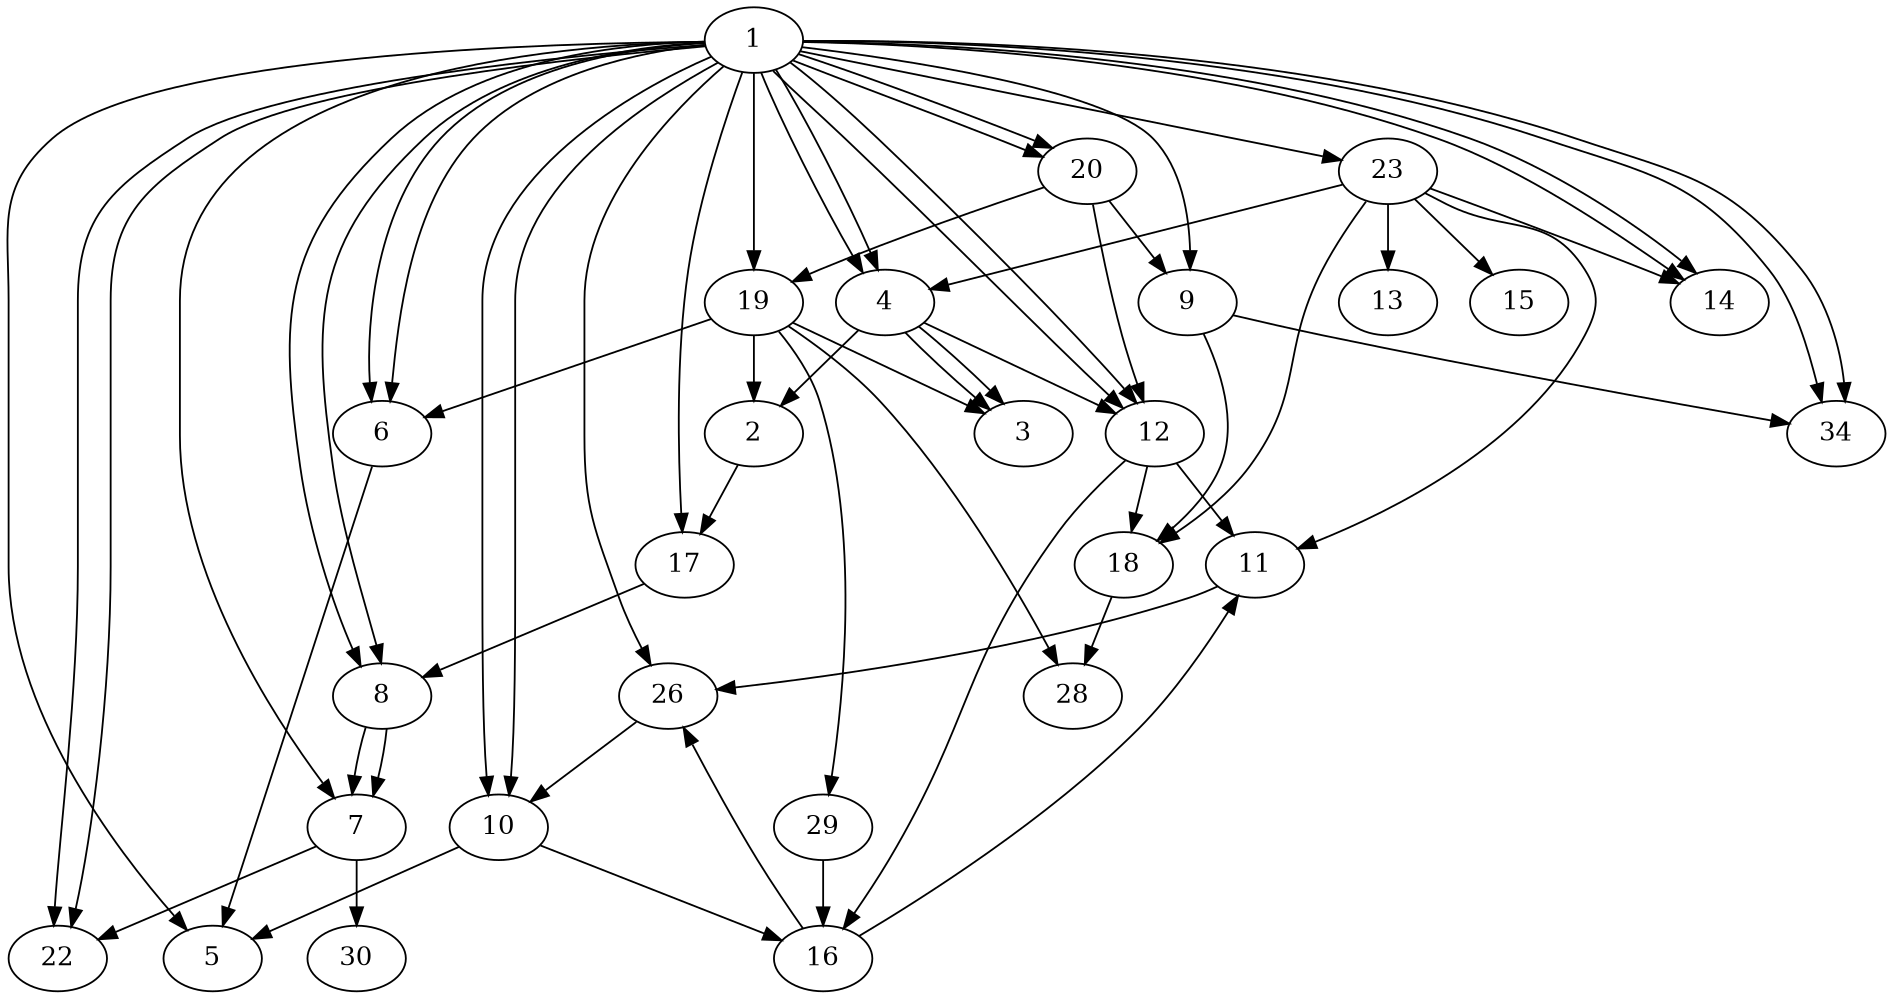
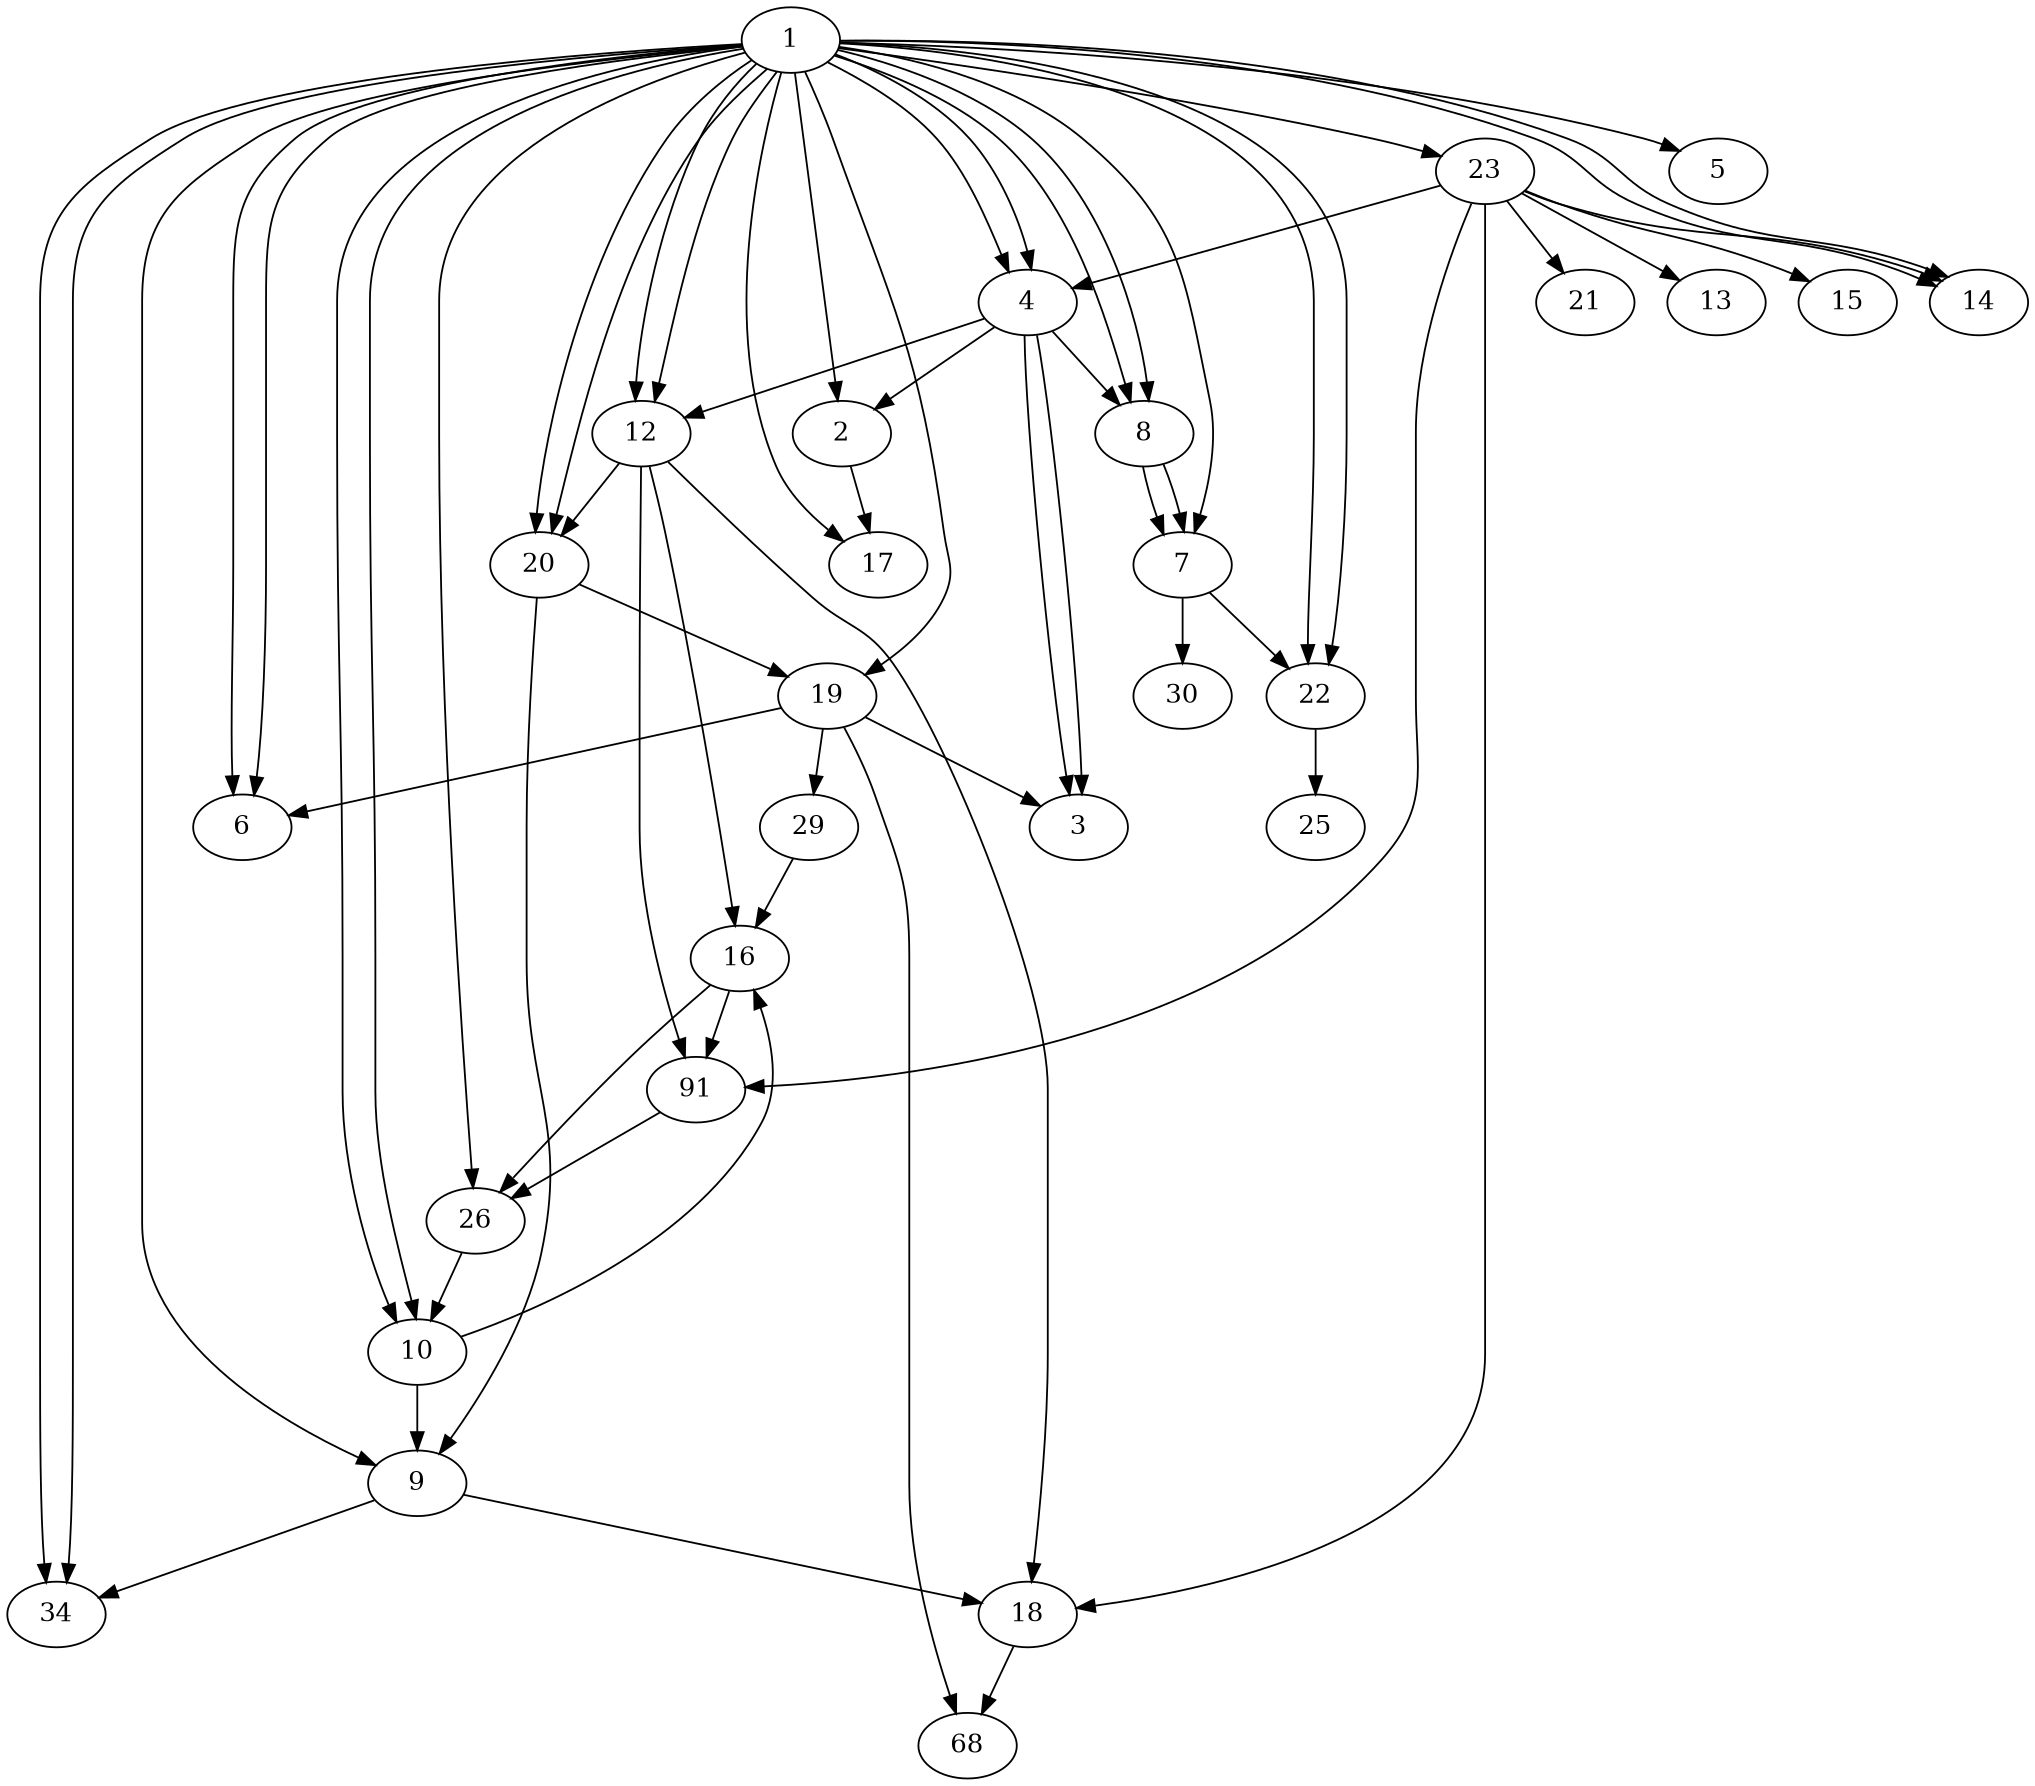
edge "20" -> "12": reversed
node "21": added
edge "19" -> "2": now "1" -> "2"
node "11": label "11" -> "91"
edge "17" -> "8": now "4" -> "8"
edge "6" -> "5": removed
node "28": label "28" -> "68"
node "25": added
edge "10" -> "5": now "10" -> "9"
